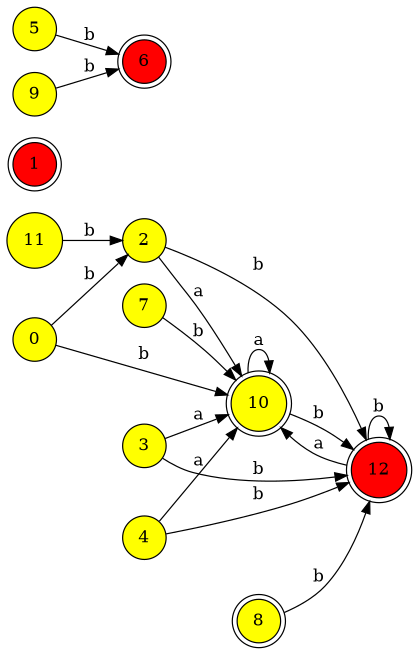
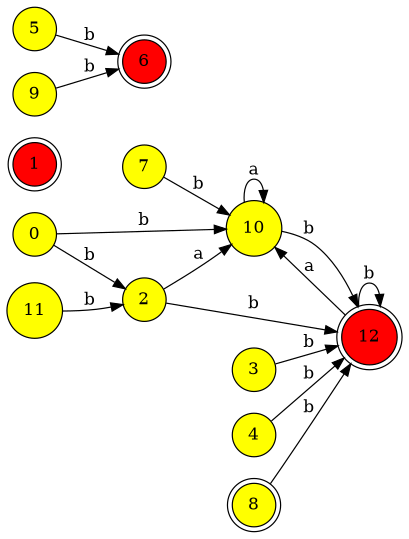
node "10": shape doublecircle -> circle
edge "3" -> "10": removed, label "a"
edge "4" -> "10": removed, label "a"
